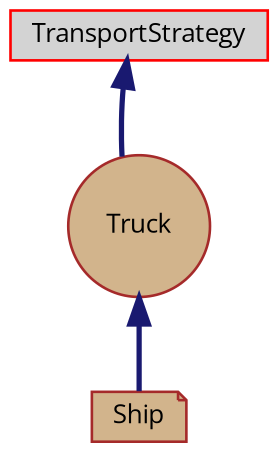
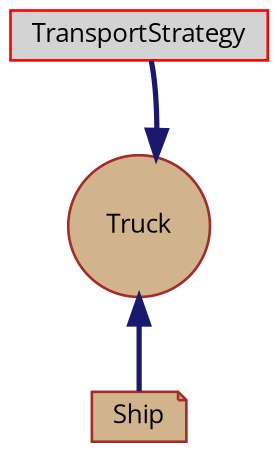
edge "Truck" -> "TransportStrategy": reversed
